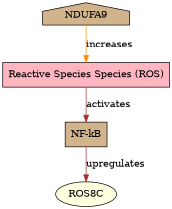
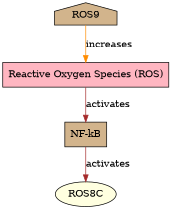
node "NDUFA9": label "NDUFA9" -> "ROS9"
node "Reactive Species Species (ROS)": label "Reactive Species Species (ROS)" -> "Reactive Oxygen Species (ROS)"
edge "NF-kB" -> "ROS8C": label "upregulates" -> "activates"
